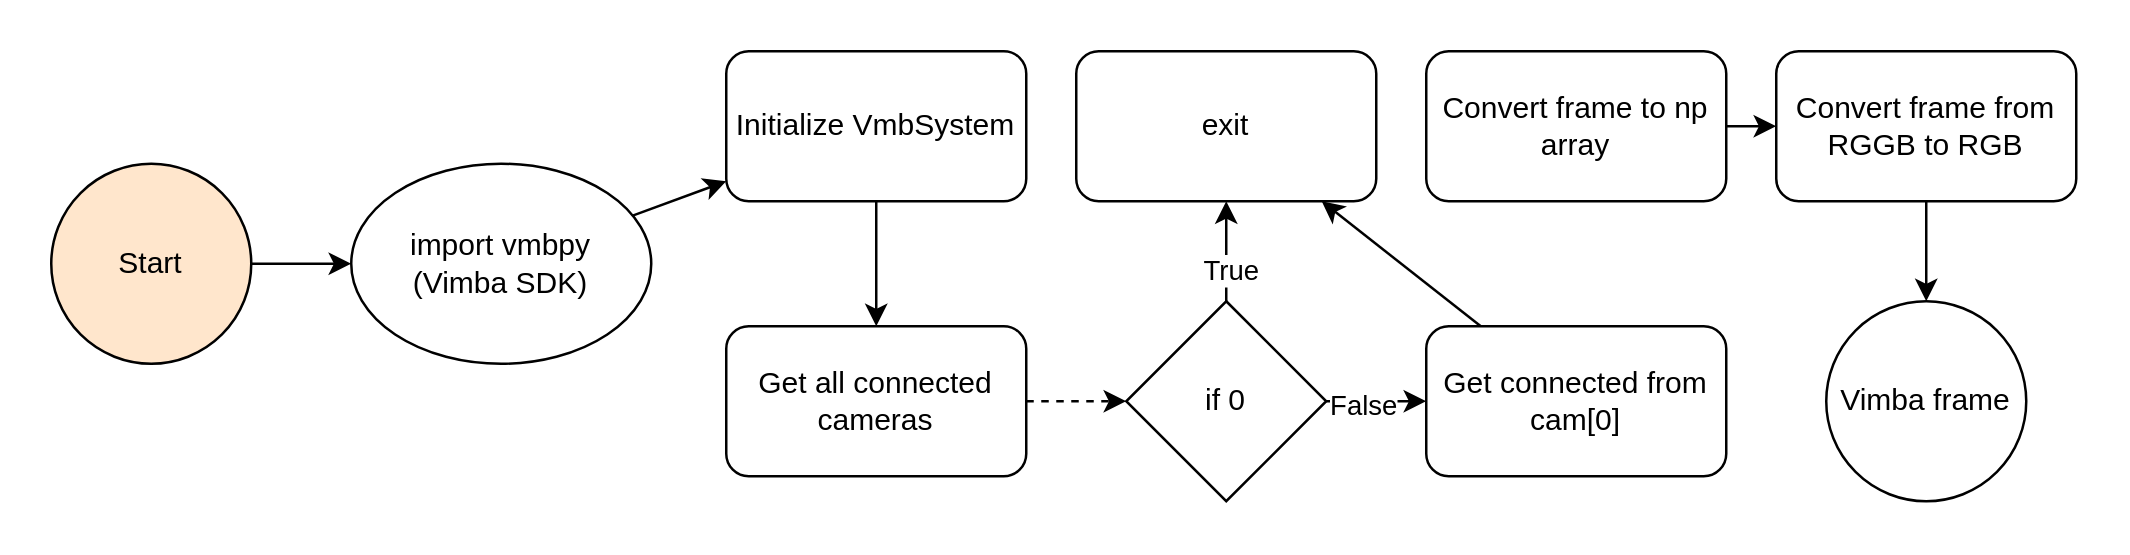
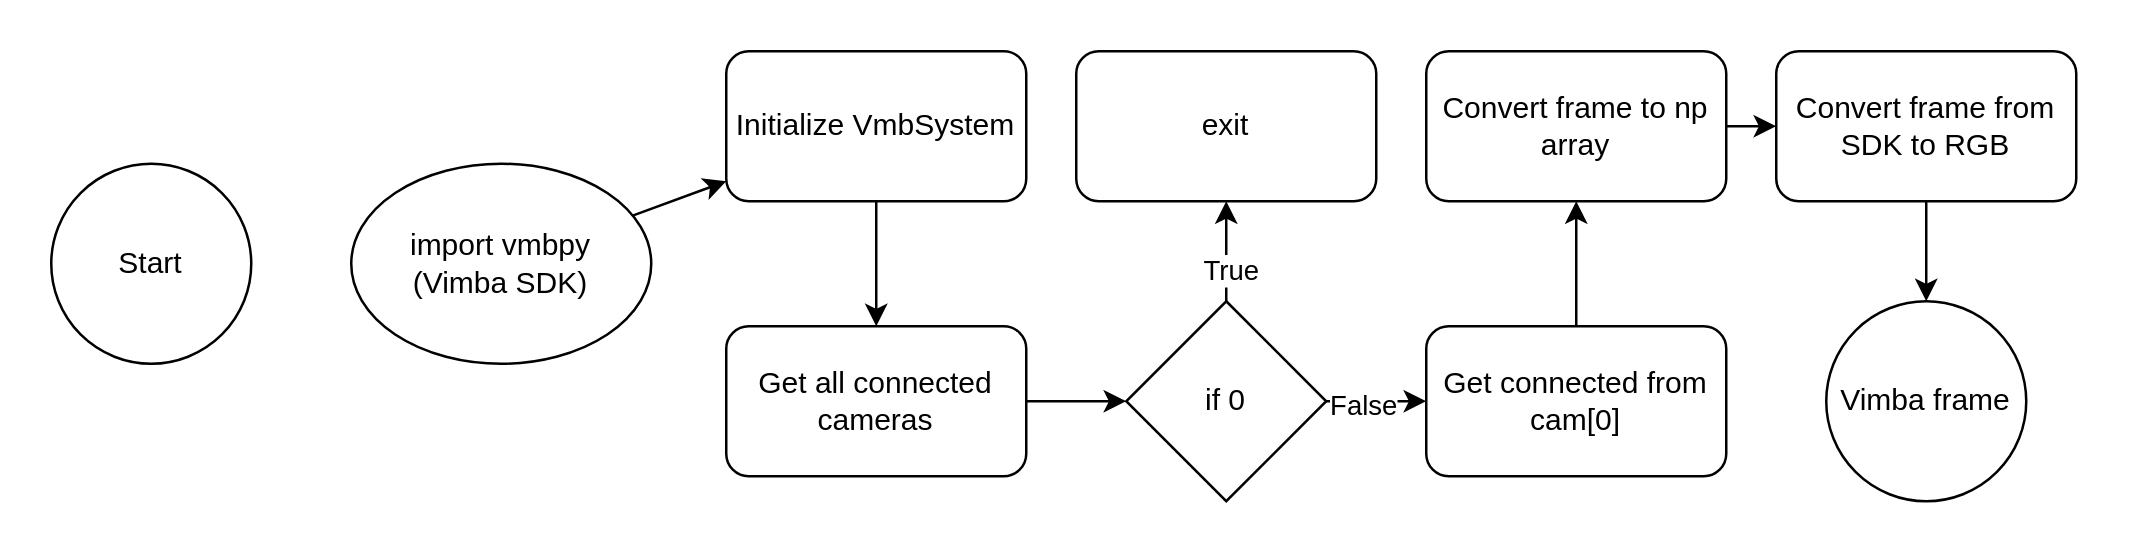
node "Convert frame from RGGB to RGB": label "Convert frame from RGGB to RGB" -> "Convert frame from SDK to RGB"
node "Start": fillcolor #ffe6cc -> #ffffff
edge "Start" -> "import vmbpy (Vimba SDK)": removed
edge "Get connected from cam[0]" -> "exit": now "Get connected from cam[0]" -> "Convert frame to np array"
edge "Get all connected cameras" -> "if 0": style dashed -> solid
